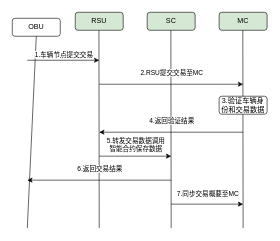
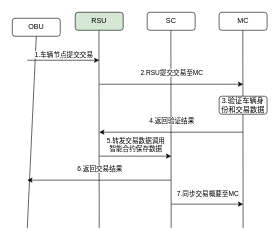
node "SC": fillcolor #d5e8d4 -> #ffffff
node "MC": fillcolor #d5e8d4 -> #ffffff
